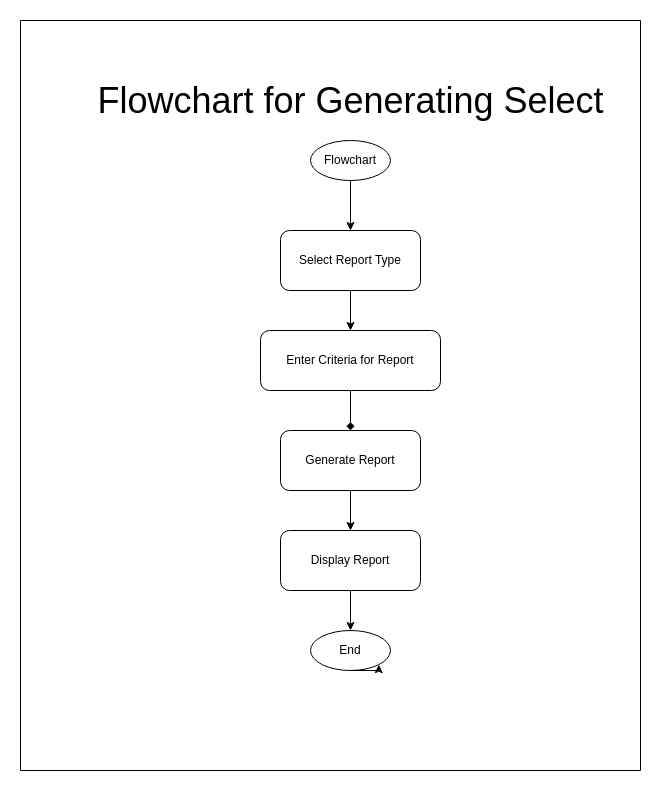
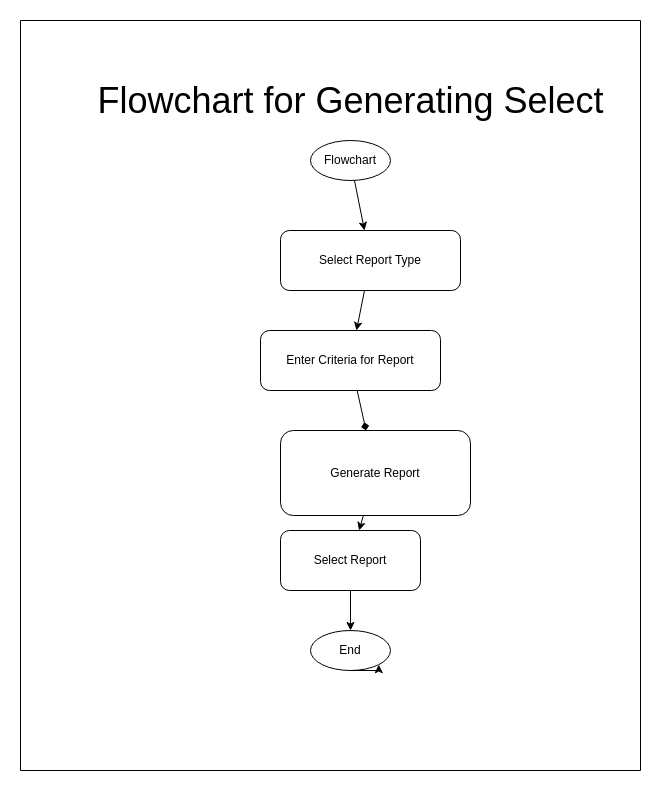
node "Select Report Type": size 140x60 -> 180x60
node "Generate Report": size 140x60 -> 190x85
node "Display Report": label "Display Report" -> "Select Report"
